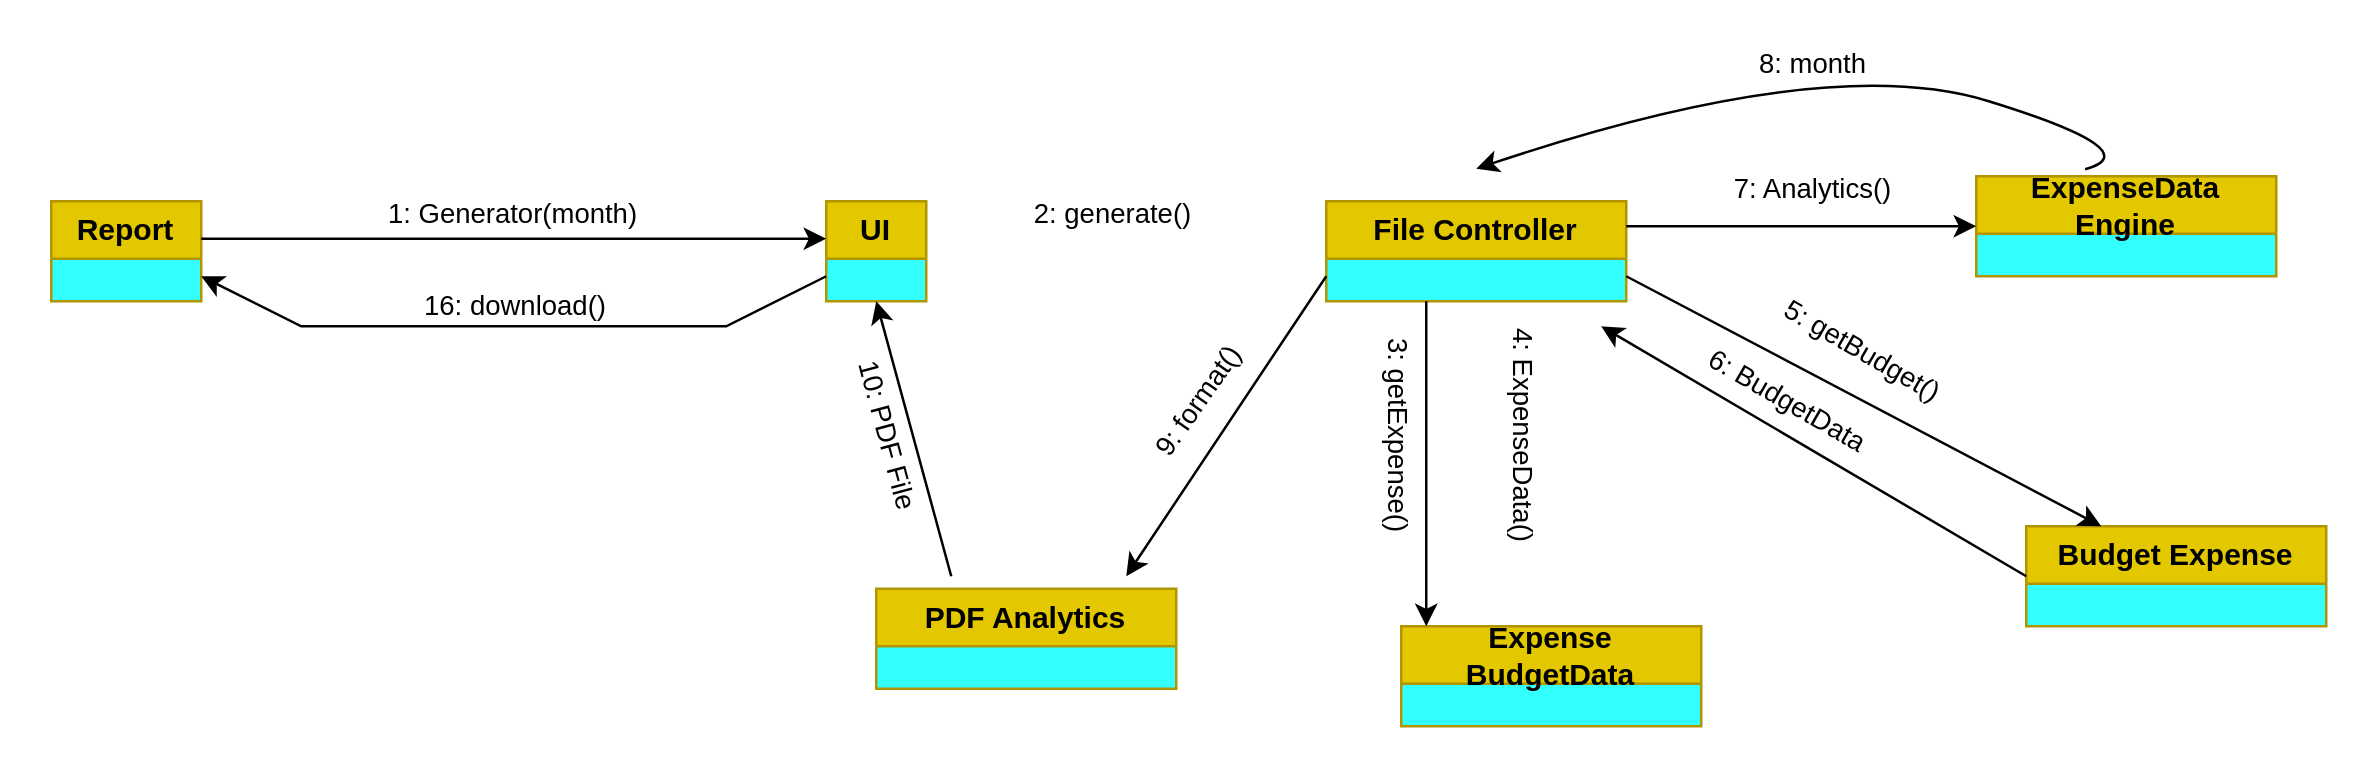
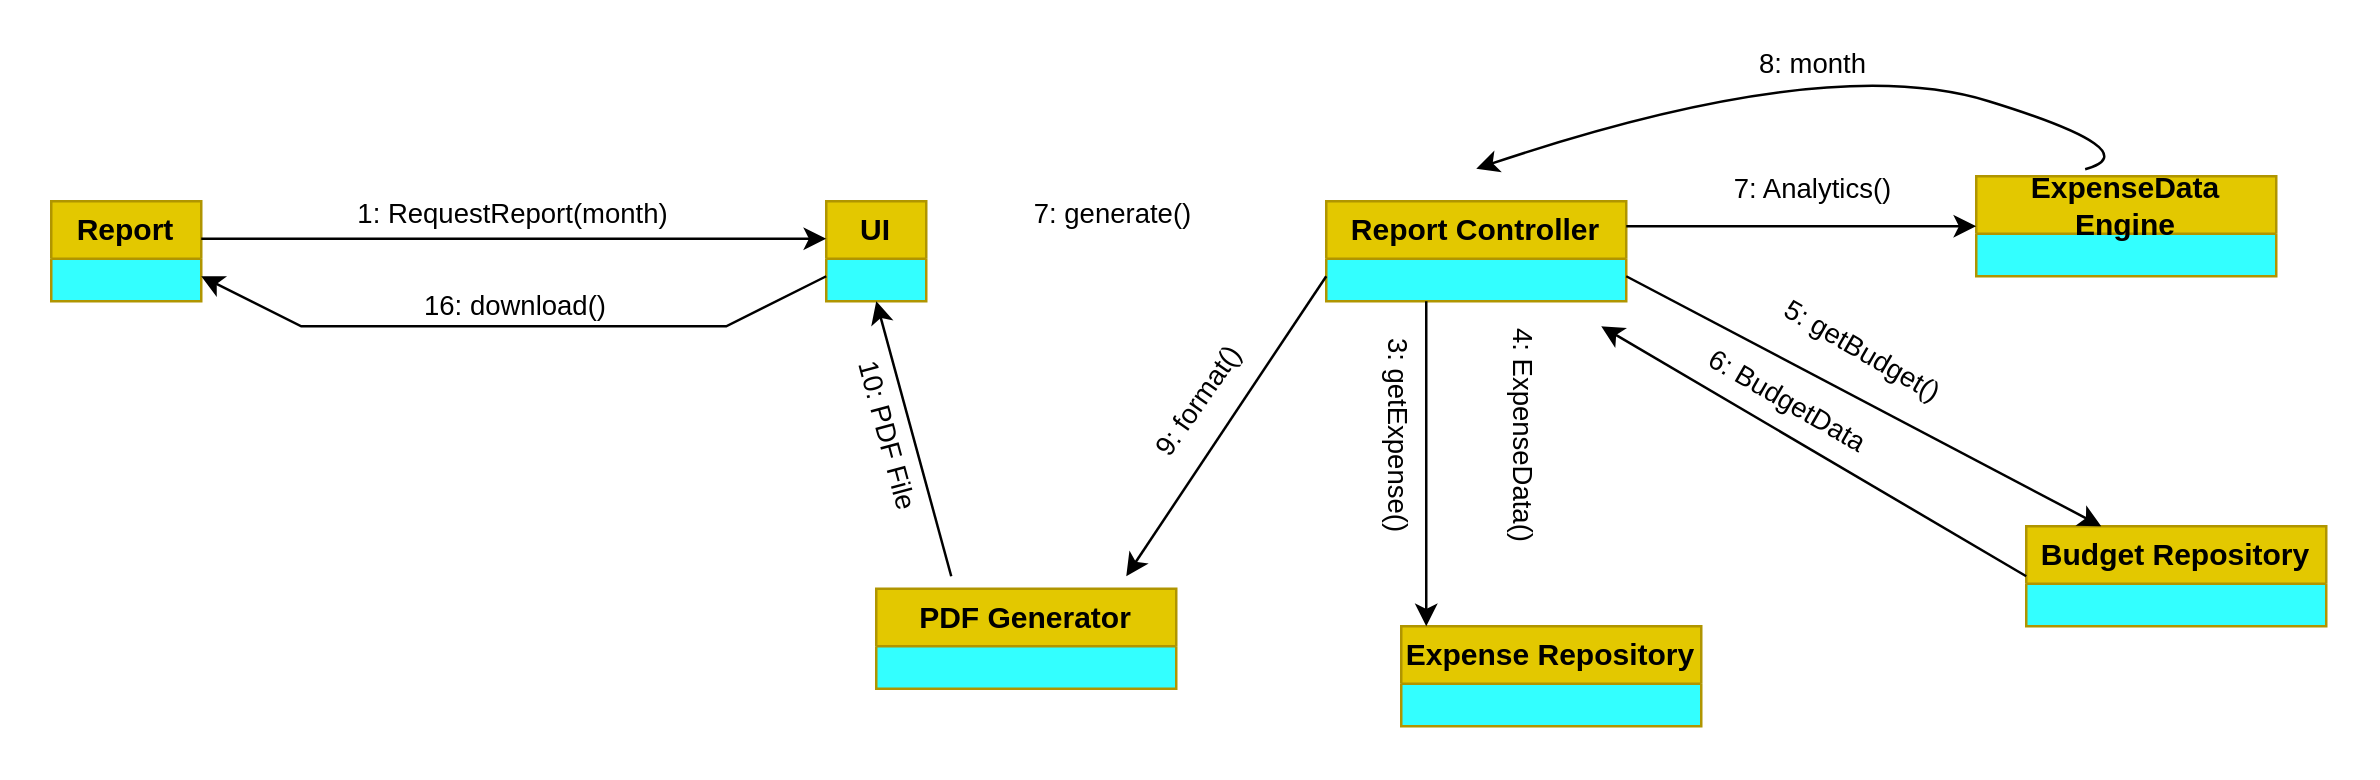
node "1: Generator(month)": label "1: Generator(month)" -> "1: RequestReport(month)"
node "2: generate()": label "2: generate()" -> "7: generate()"
node "File Controller": label "File Controller" -> "Report Controller"
node "Budget Expense": label "Budget Expense" -> "Budget Repository"
node "PDF Analytics": label "PDF Analytics" -> "PDF Generator"
node "Expense BudgetData": label "Expense BudgetData" -> "Expense Repository"
